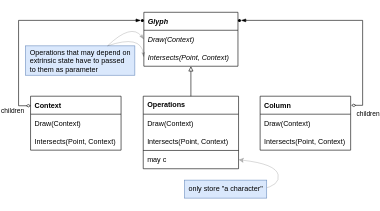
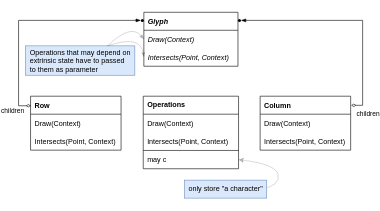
edge "Operations" -> "Glyph": removed
node "Context": label "Context" -> "Row"
